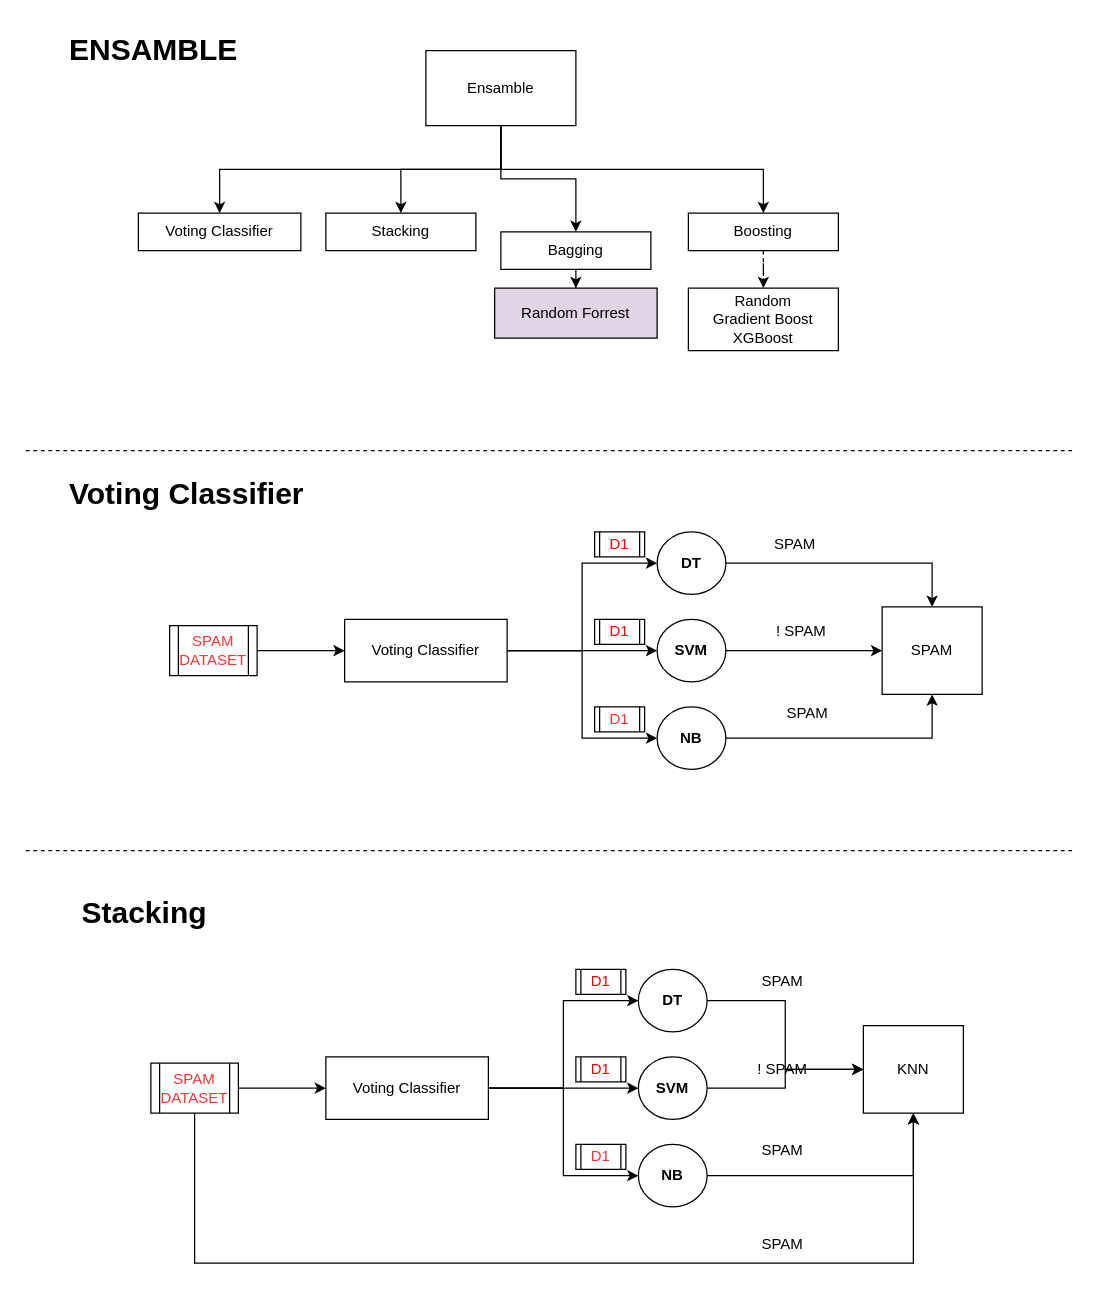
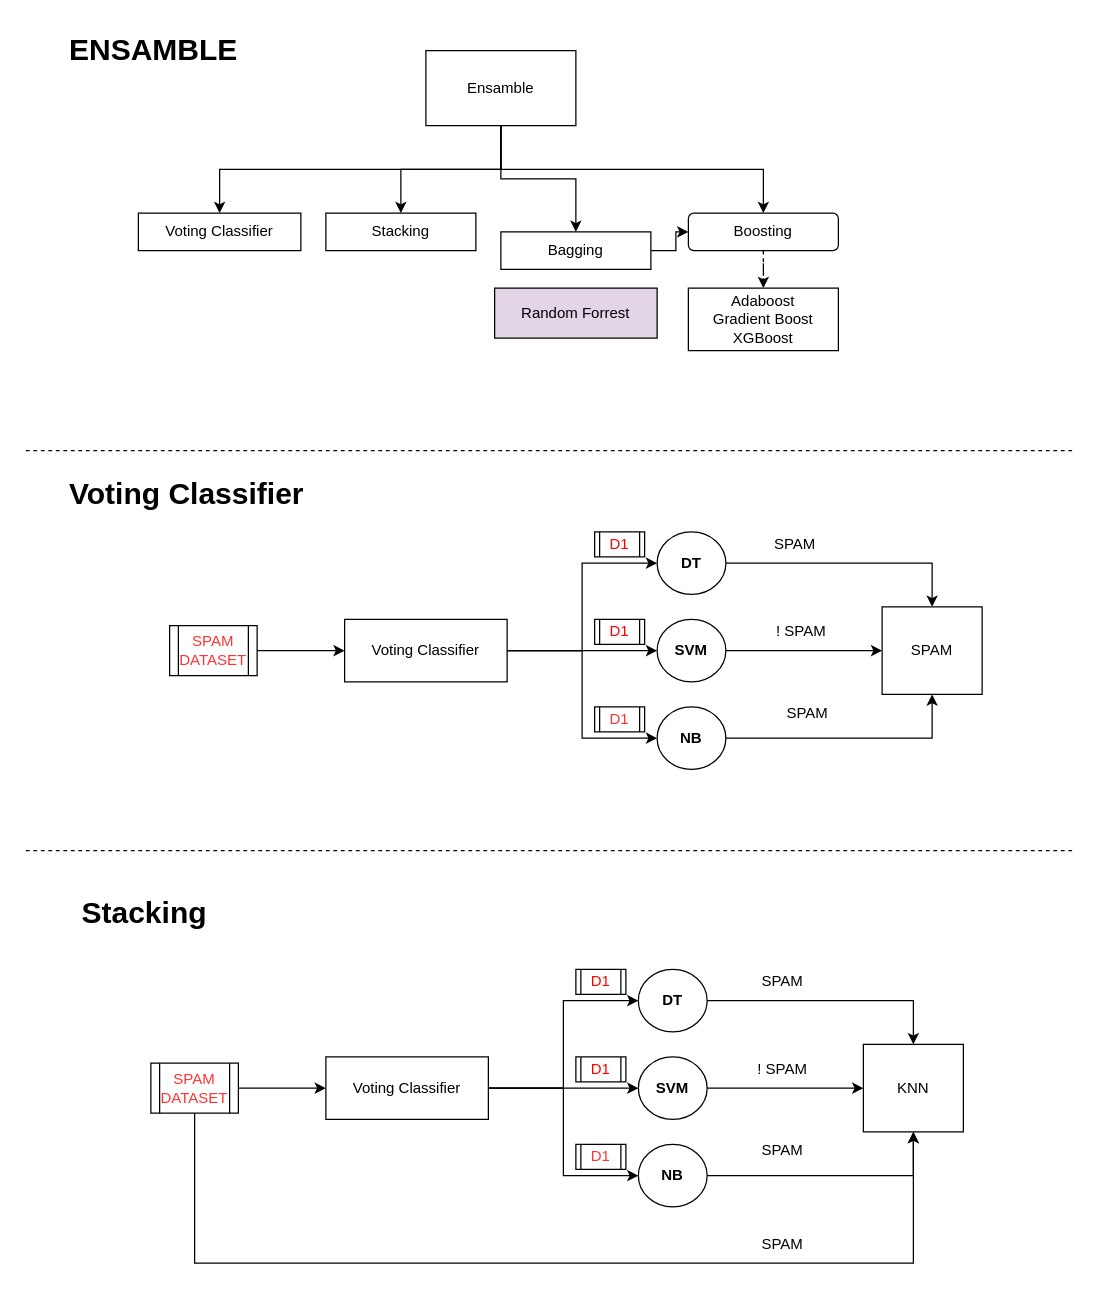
node "Boosting": shape rectangle -> rounded rectangle
edge "Bagging" -> "Random Forrest": now "Bagging" -> "Boosting"
node "Random Gradient Boost XGBoost": label "Random Gradient Boost XGBoost" -> "Adaboost Gradient Boost XGBoost"
node "KNN": moved (913, 1069) -> (913, 1088)
